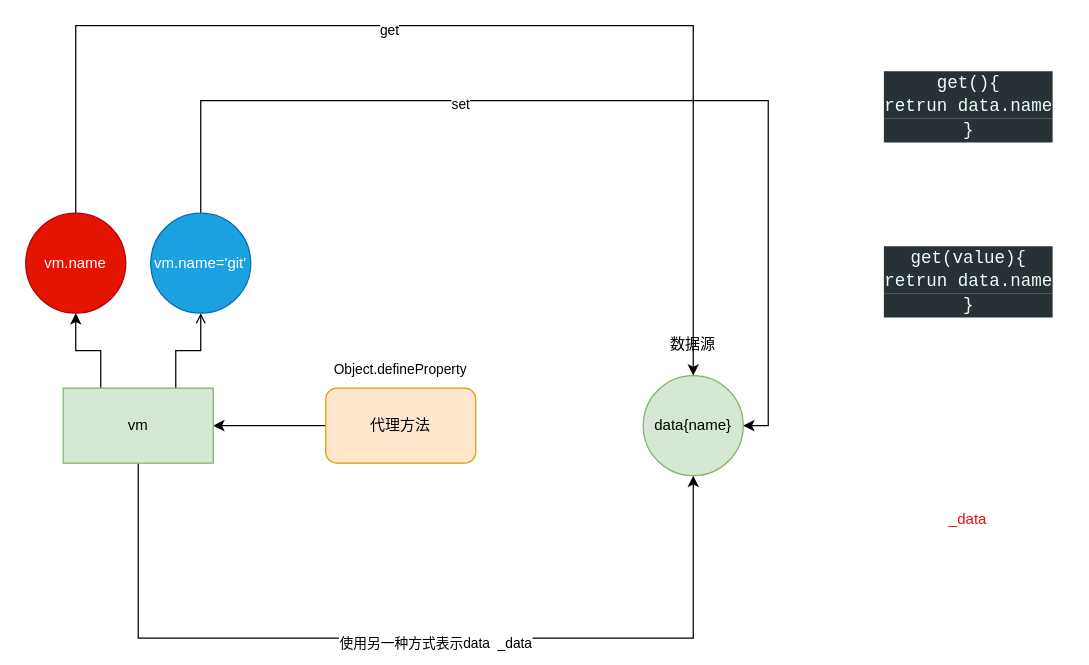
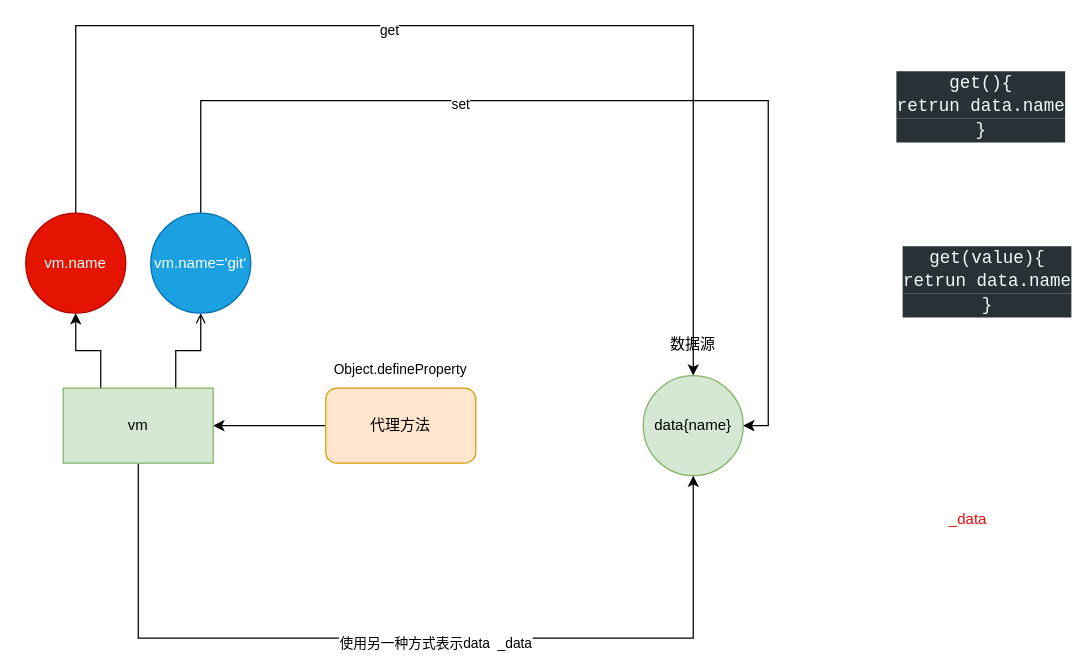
node "get(){ retrun data.name }": moved (968, 107) -> (981, 107)
node "get(value){ retrun data.name }": moved (968, 282) -> (987, 282)
